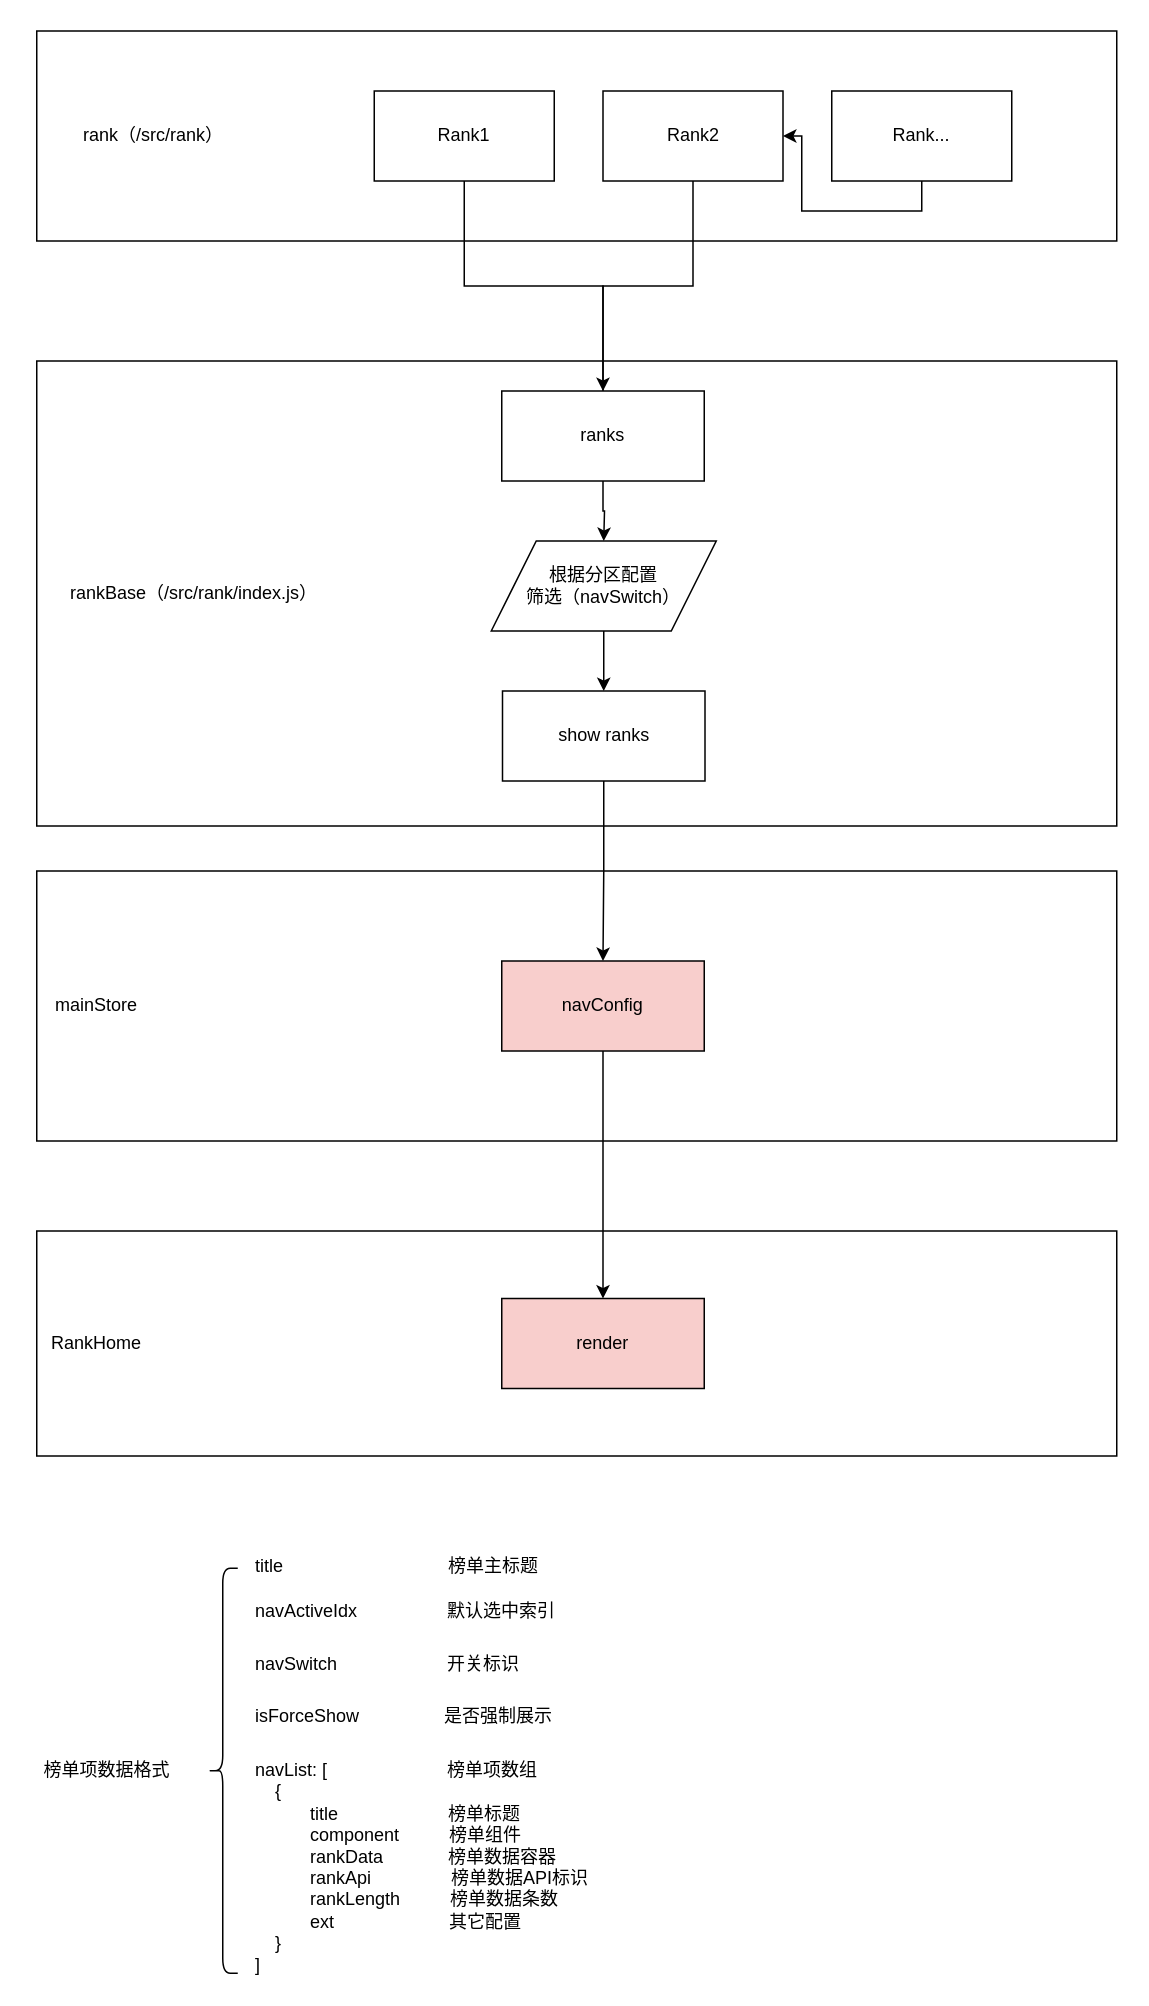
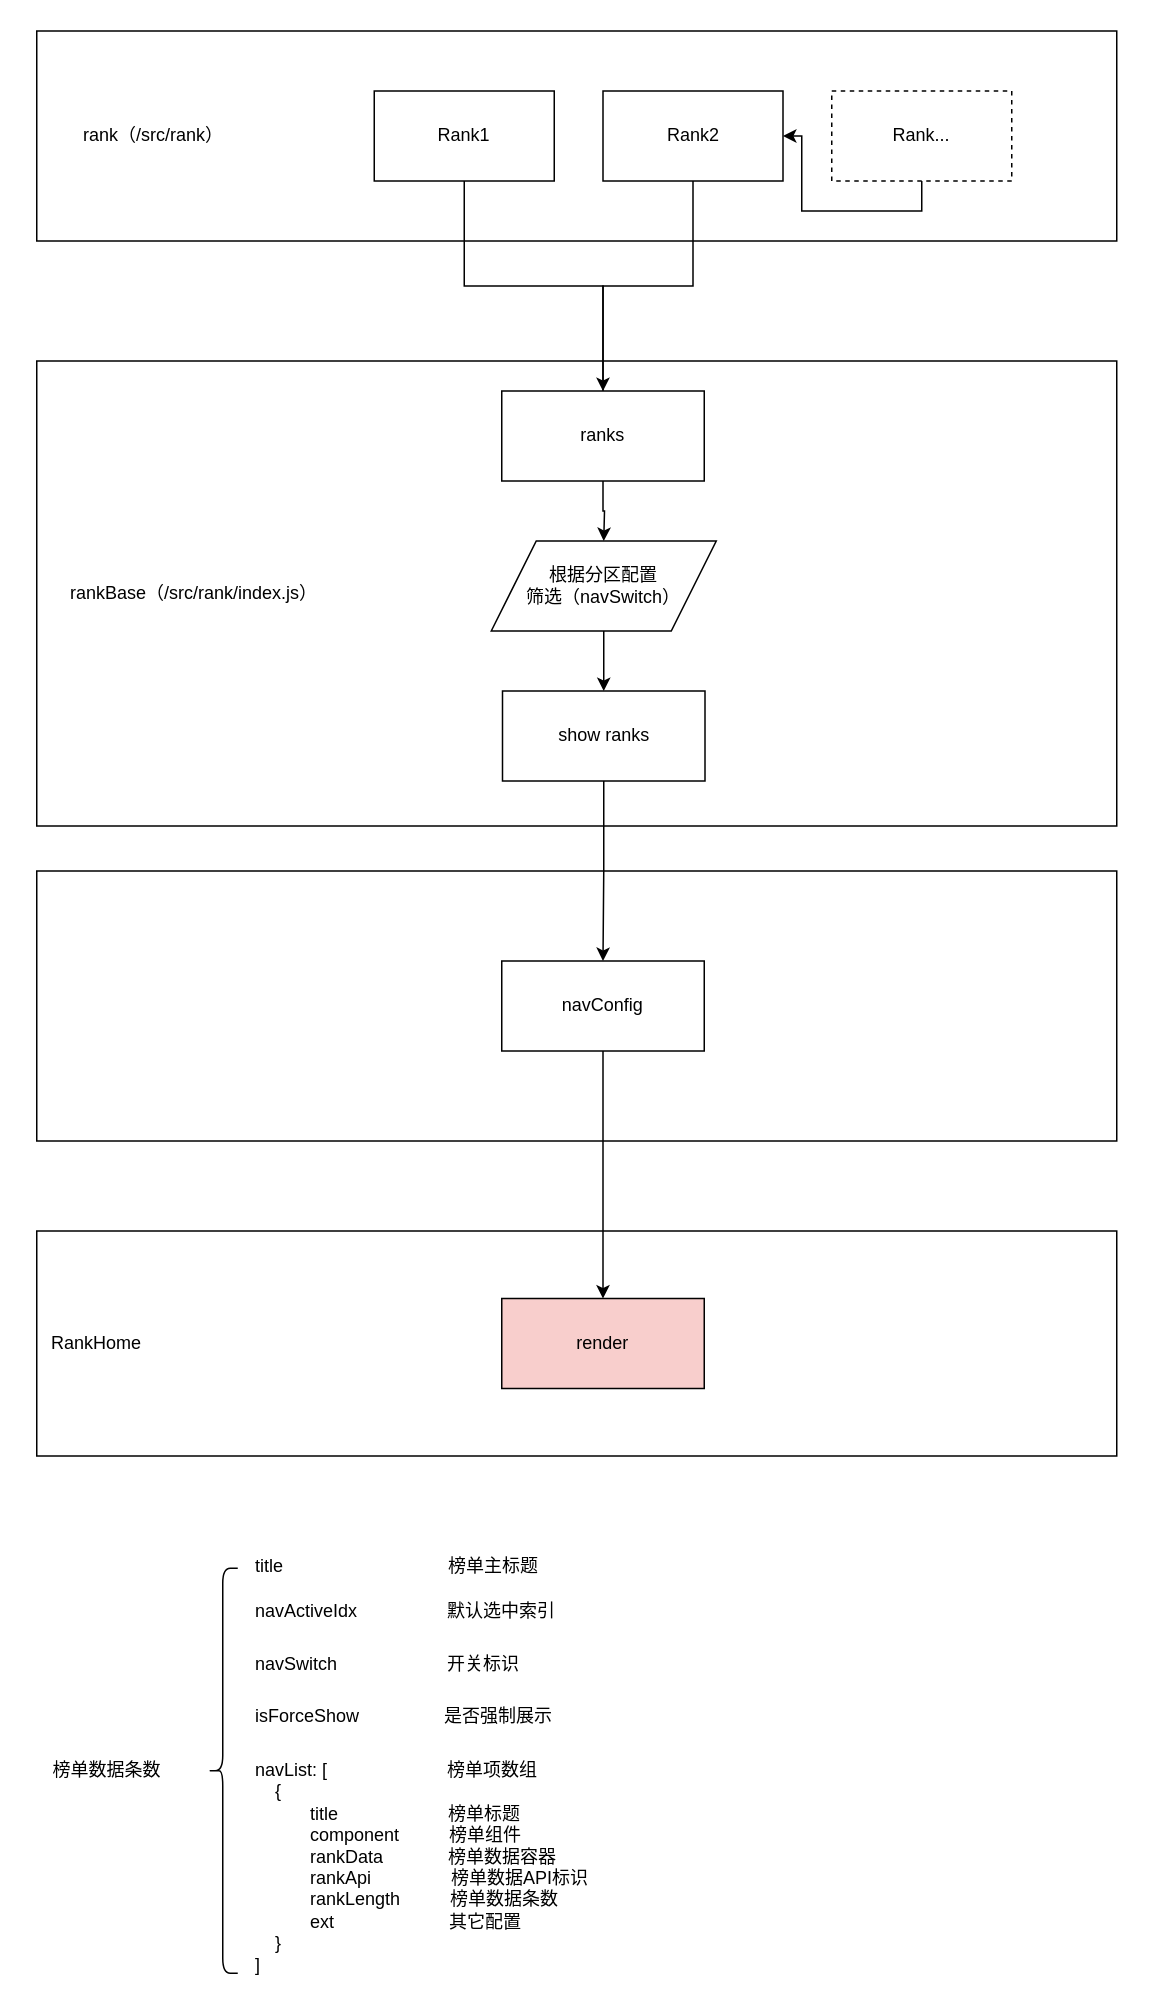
node "Rank...": style solid -> dashed
node "mainStore": removed
node "navConfig": fillcolor #f8cecc -> #ffffff
node "榜单项数据格式": label "榜单项数据格式" -> "榜单数据条数"
